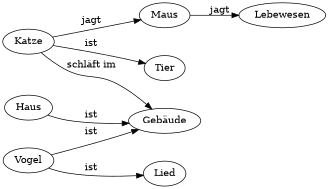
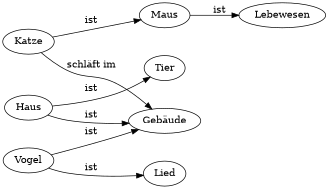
edge "Maus" -> "Lebewesen": label "jagt" -> "ist"
edge "Katze" -> "Maus": label "jagt" -> "ist"
edge "Katze" -> "Tier": now "Haus" -> "Tier"
